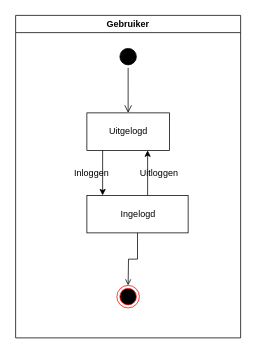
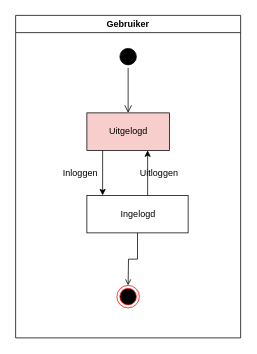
node "Uitgelogd": fillcolor #ffffff -> #f8cecc
node "Inloggen": moved (91, 173) -> (80, 173)
